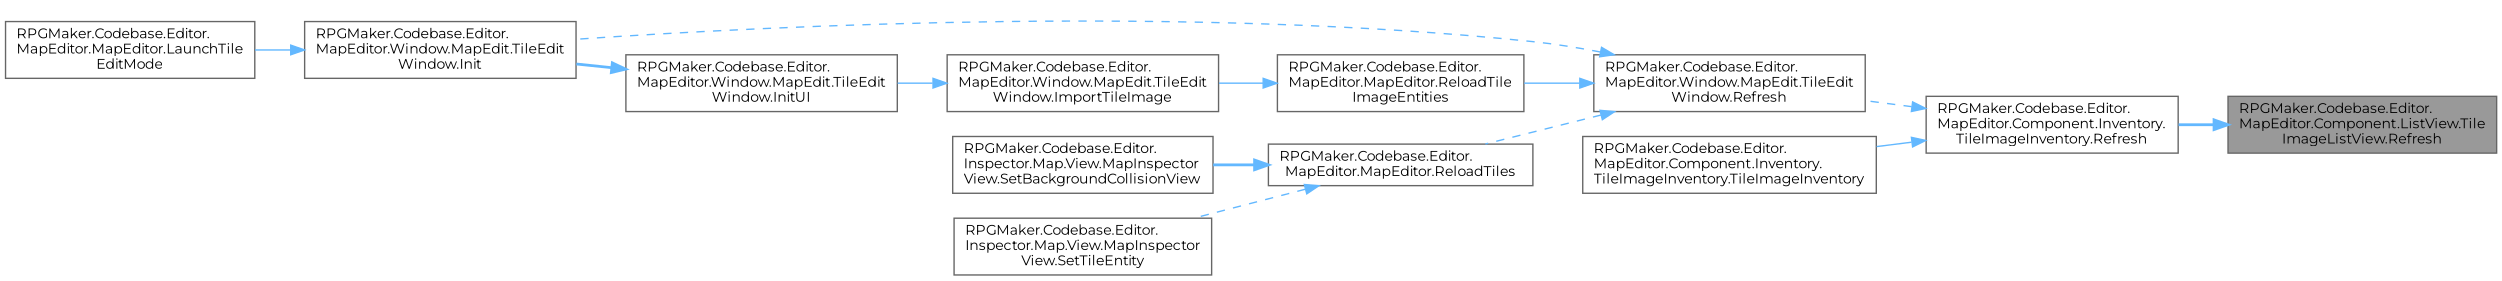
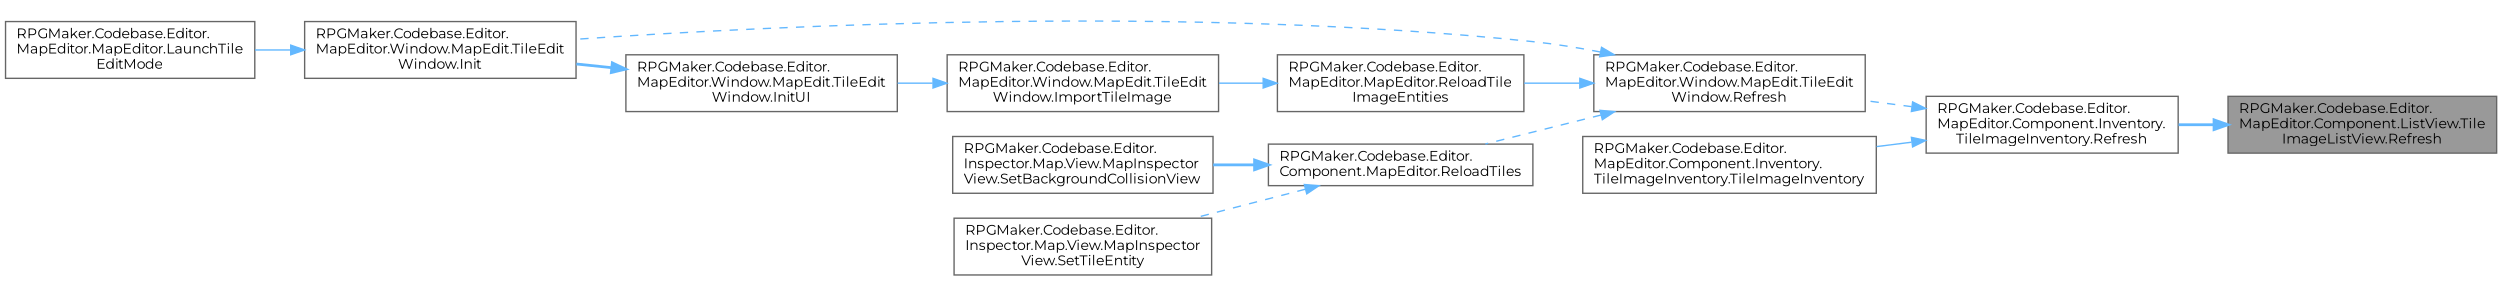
node "RPGMaker.Codebase.Editor. MapEditor.MapEditor.ReloadTiles": label "RPGMaker.Codebase.Editor. MapEditor.MapEditor.ReloadTiles" -> "RPGMaker.Codebase.Editor. Component.MapEditor.ReloadTiles"
